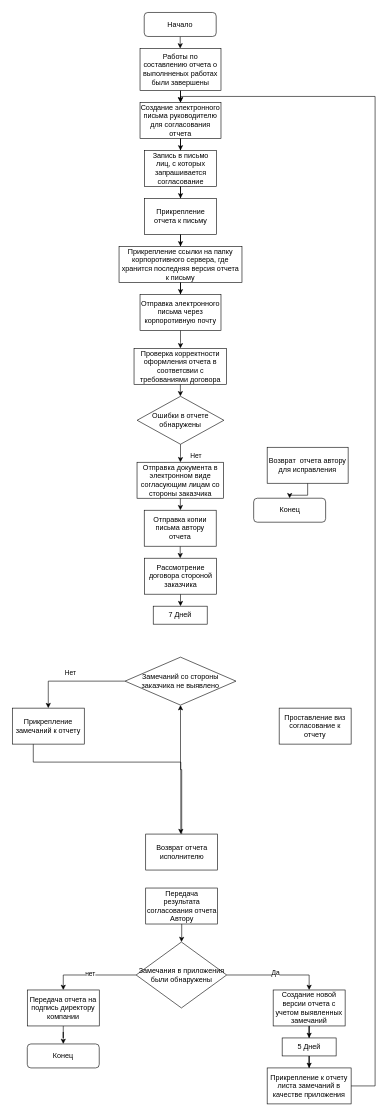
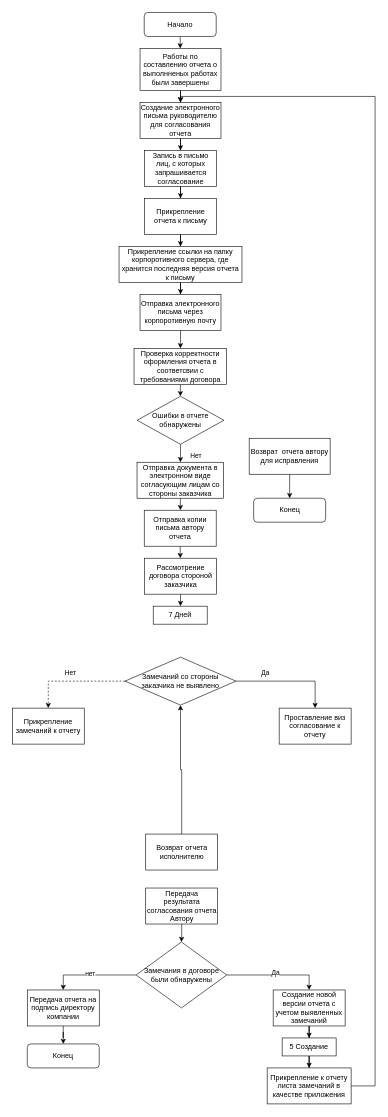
node "Возврат отчета автору для исправления": moved (308, 465) -> (290, 456)
edge "Замечаний со стороны заказчика не выявлено" -> "Прикрепление замечаний к отчету": style solid -> dashed
edge "Замечаний со стороны заказчика не выявлено" -> "Проставление виз согласование к отчету": added, label "Да"
edge "Прикрепление замечаний к отчету" -> "Возврат отчета исполнителю": removed
node "Замечания в приложения были обнаружены": label "Замечания в приложения были обнаружены" -> "Замечания в договоре были обнаружены"
node "5 Дней": label "5 Дней" -> "5 Создание"
